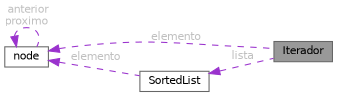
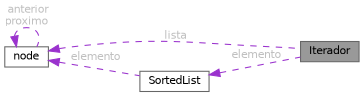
edge "Iterador" -> "node": label " elemento" -> " lista"
edge "Iterador" -> "SortedList": label " lista" -> " elemento"
